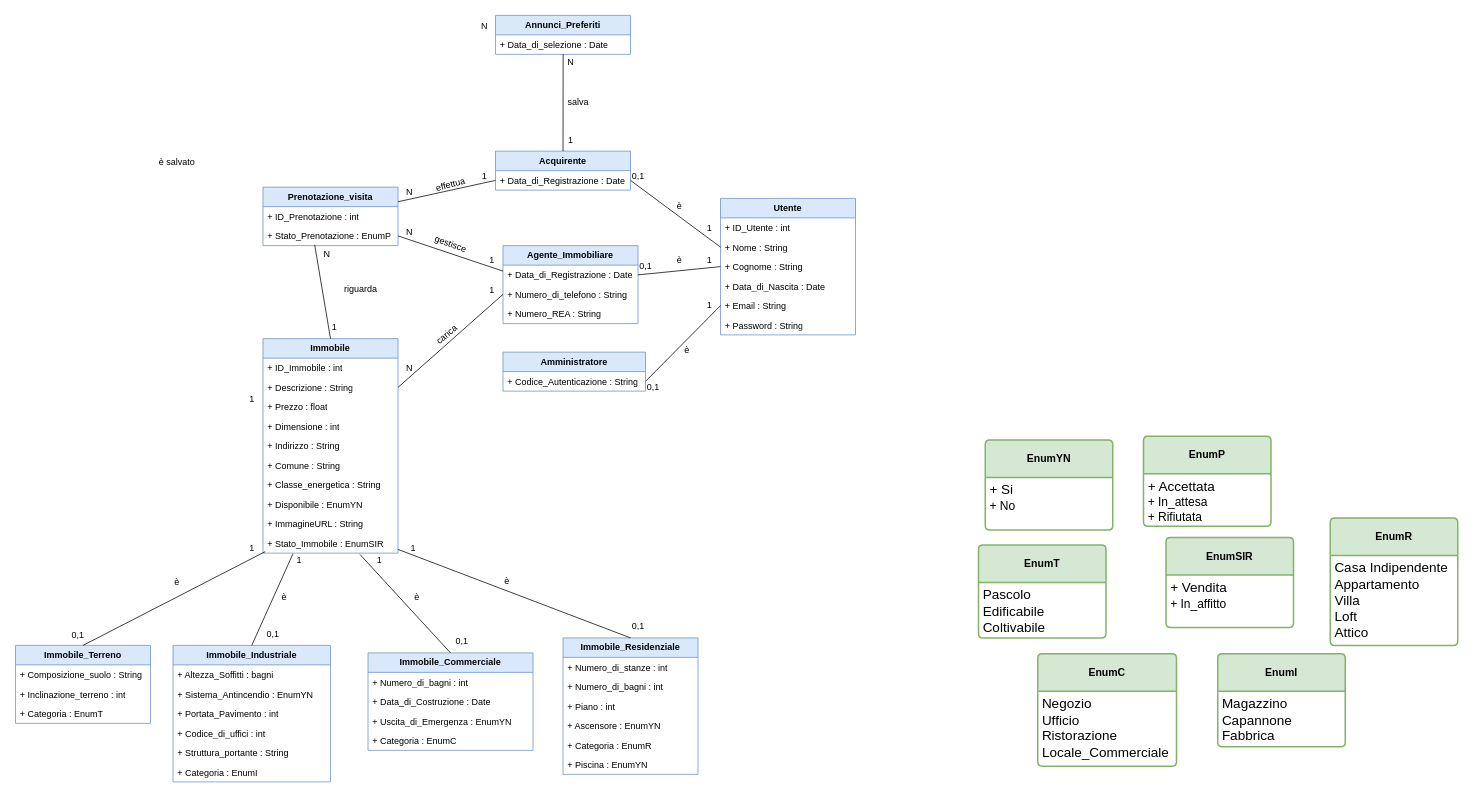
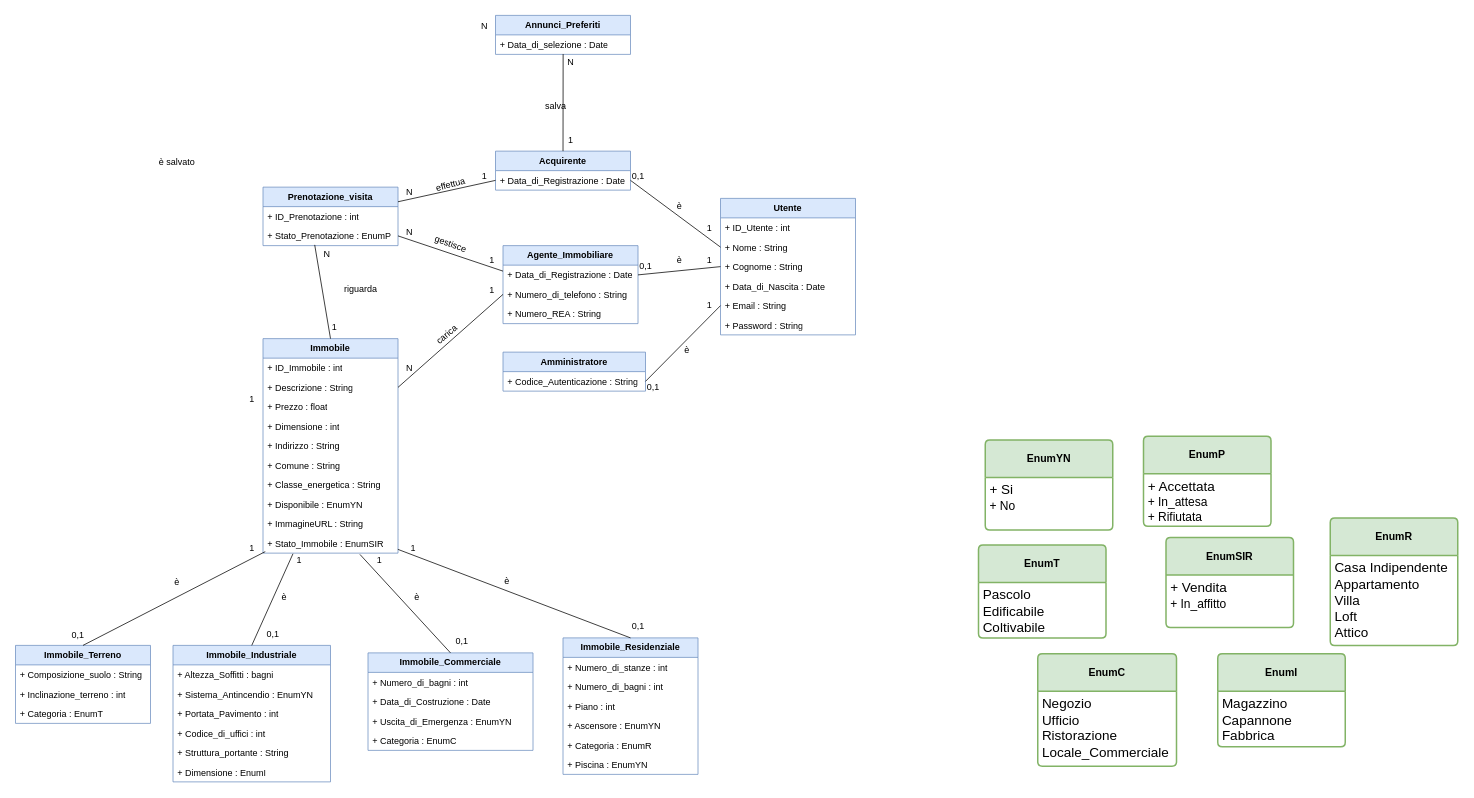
node "salva": moved (578, 102) -> (555, 106)
node "+ Categoria : EnumI": label "+ Categoria : EnumI" -> "+ Dimensione : EnumI"
